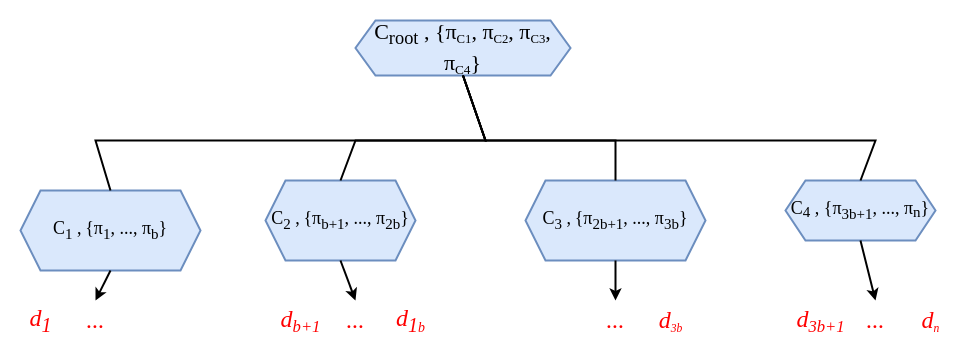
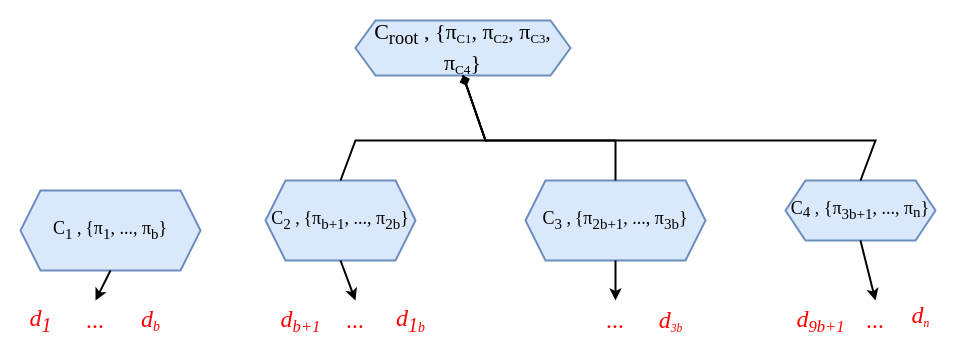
edge "Croot , {πC1, πC2, πC3, πC4}" -- "C1 , {π1, ..., πb}": removed
edge "Croot , {πC1, πC2, πC3, πC4}" -- "C2 , {πb+1, ..., π2b}": arrowhead none -> diamond
node "db": added
node "d3b+1": label "d3b+1" -> "d9b+1"
node "dn": moved (931, 321) -> (921, 316)
